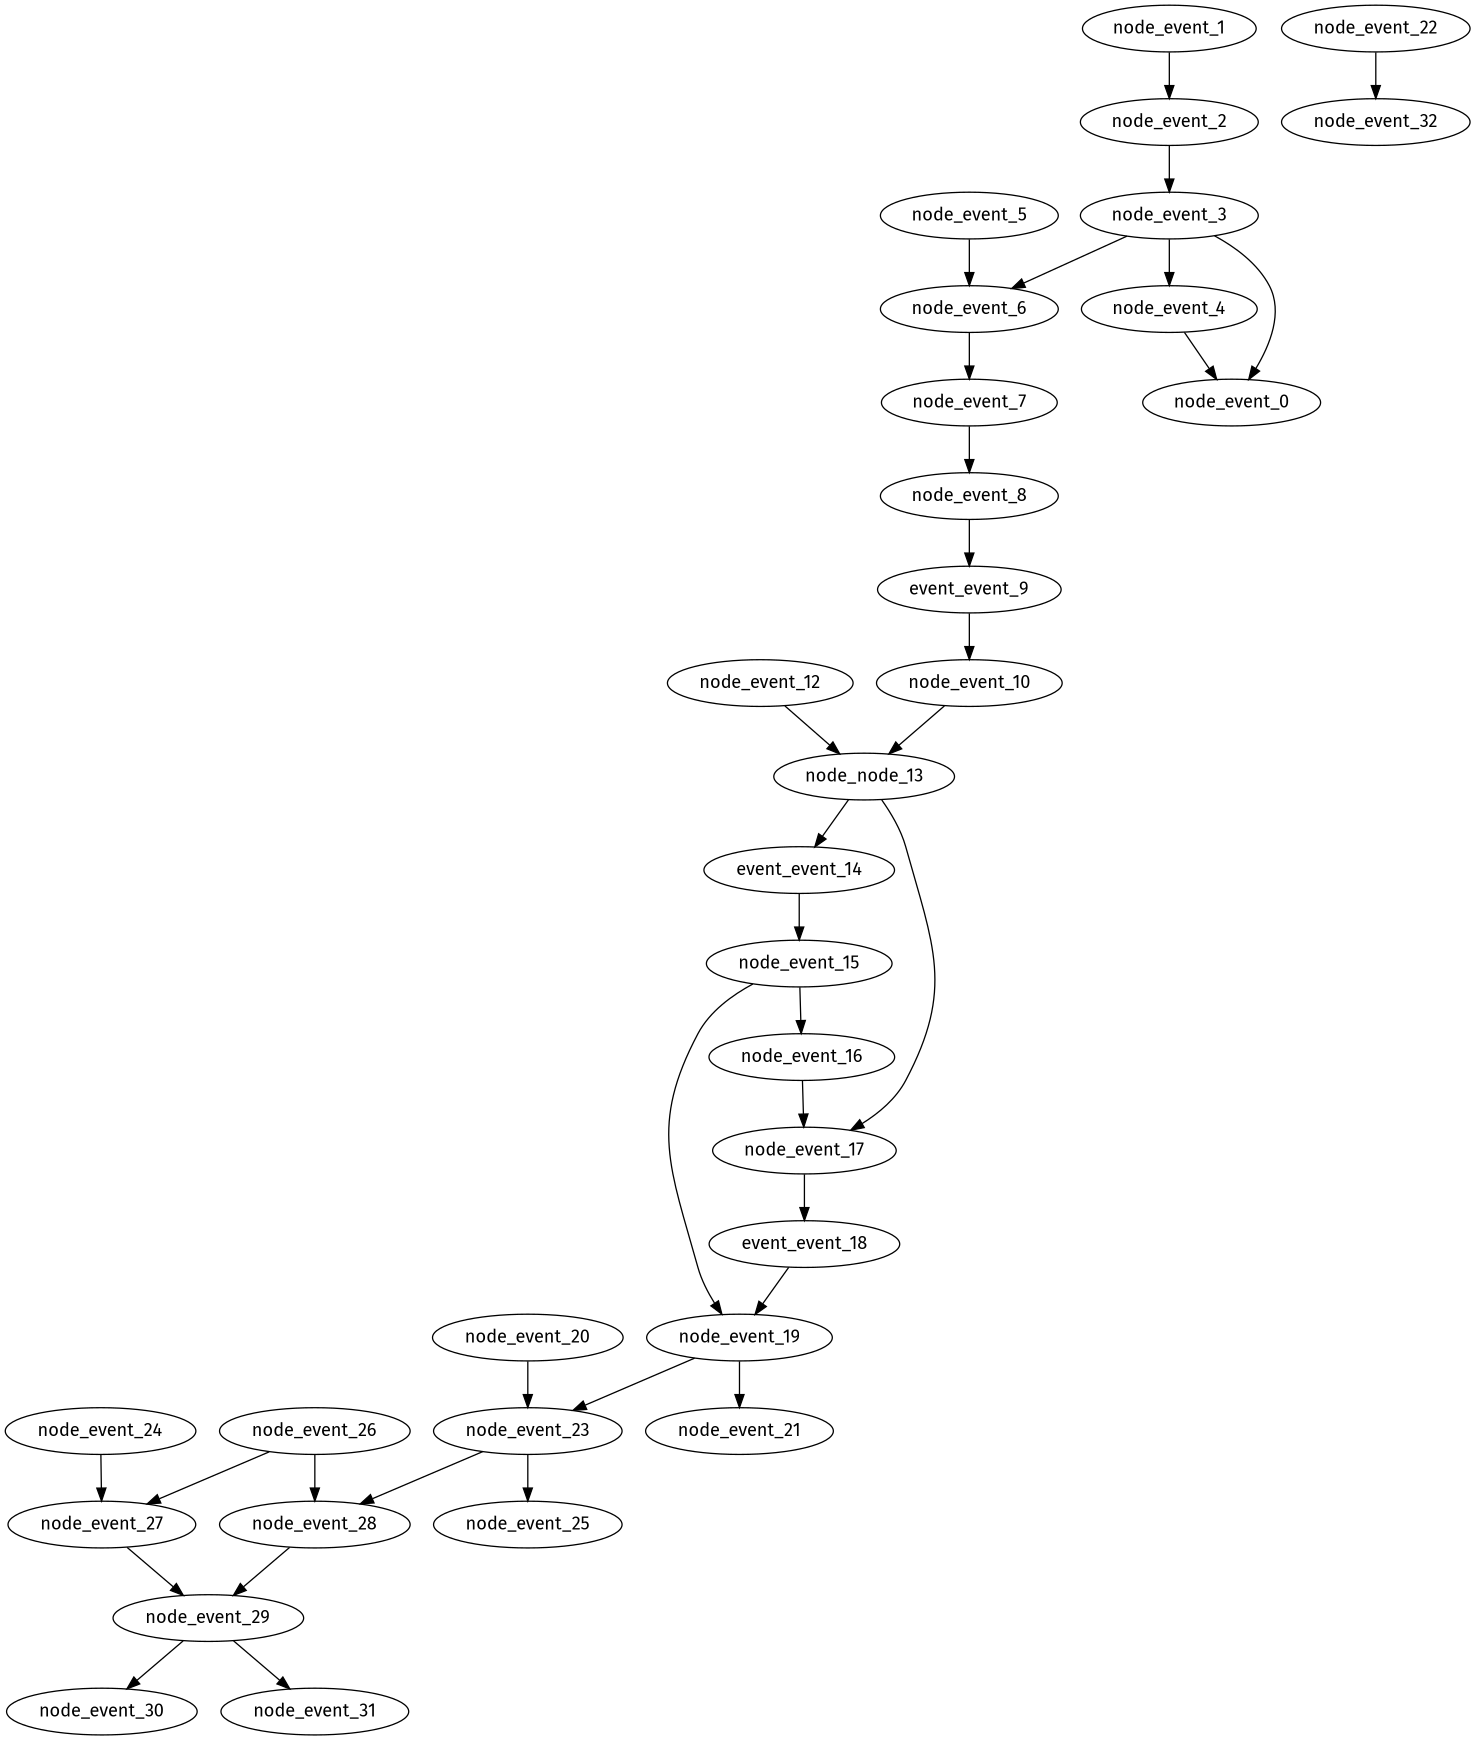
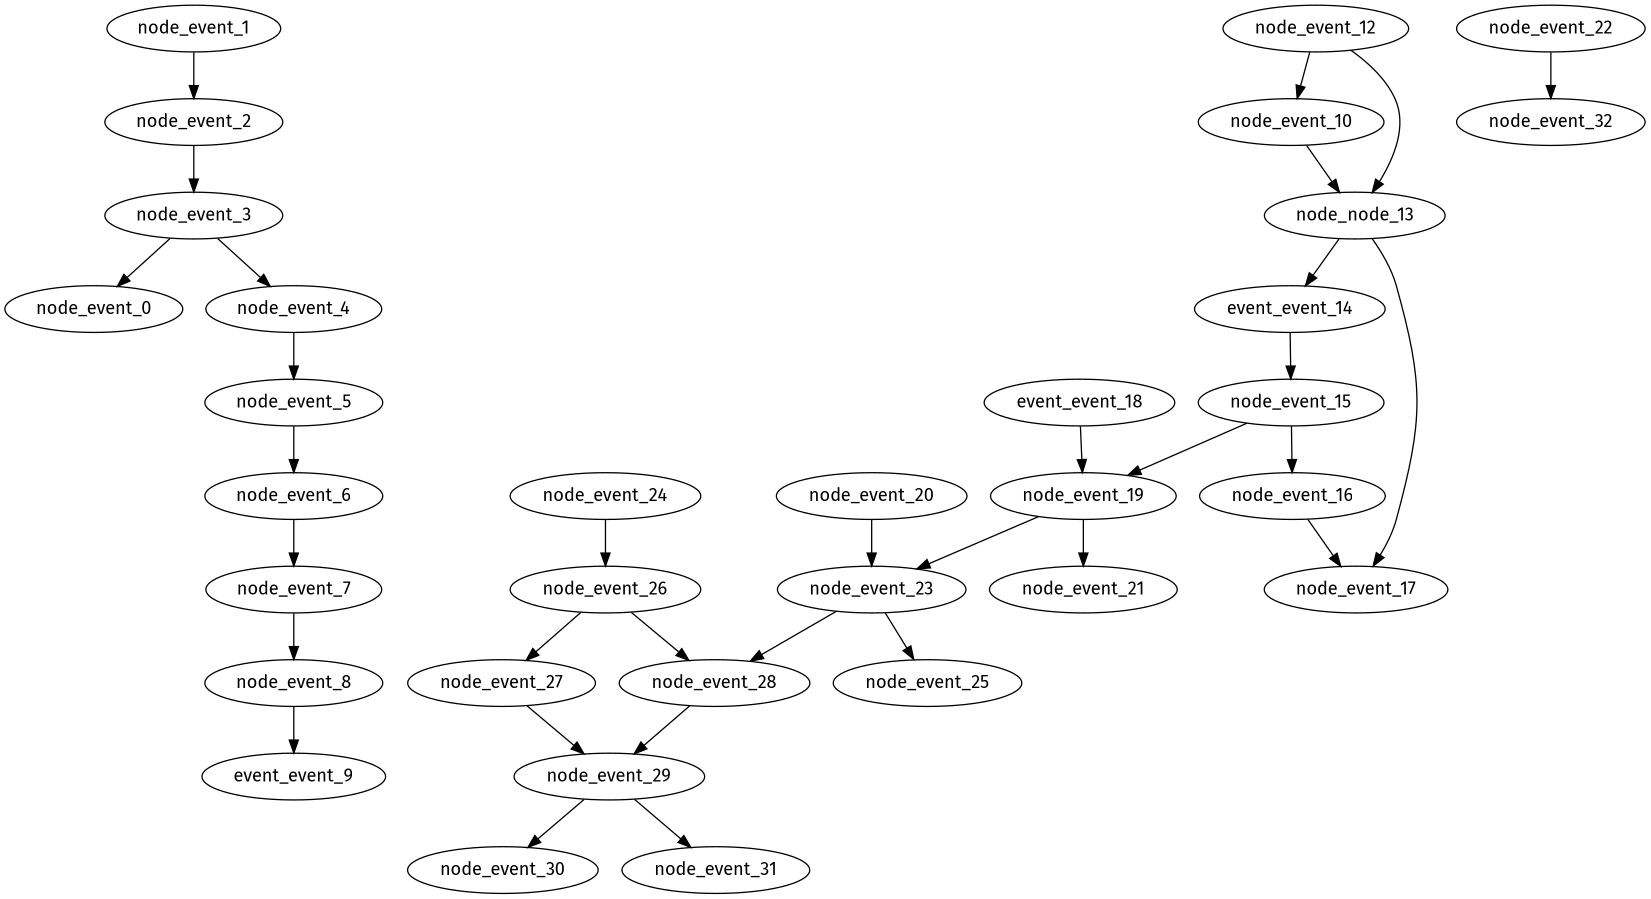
edge "node_event_3" -> "node_event_6": removed
edge "node_event_4" -> "node_event_0": now "node_event_4" -> "node_event_5"
edge "event_event_9" -> "node_event_10": now "node_event_12" -> "node_event_10"
edge "node_event_17" -> "event_event_18": removed
edge "node_event_24" -> "node_event_27": now "node_event_24" -> "node_event_26"
